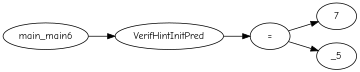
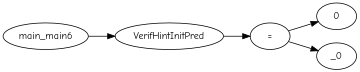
node "7": label "7" -> "0"
node "_5": label "_5" -> "_0"
